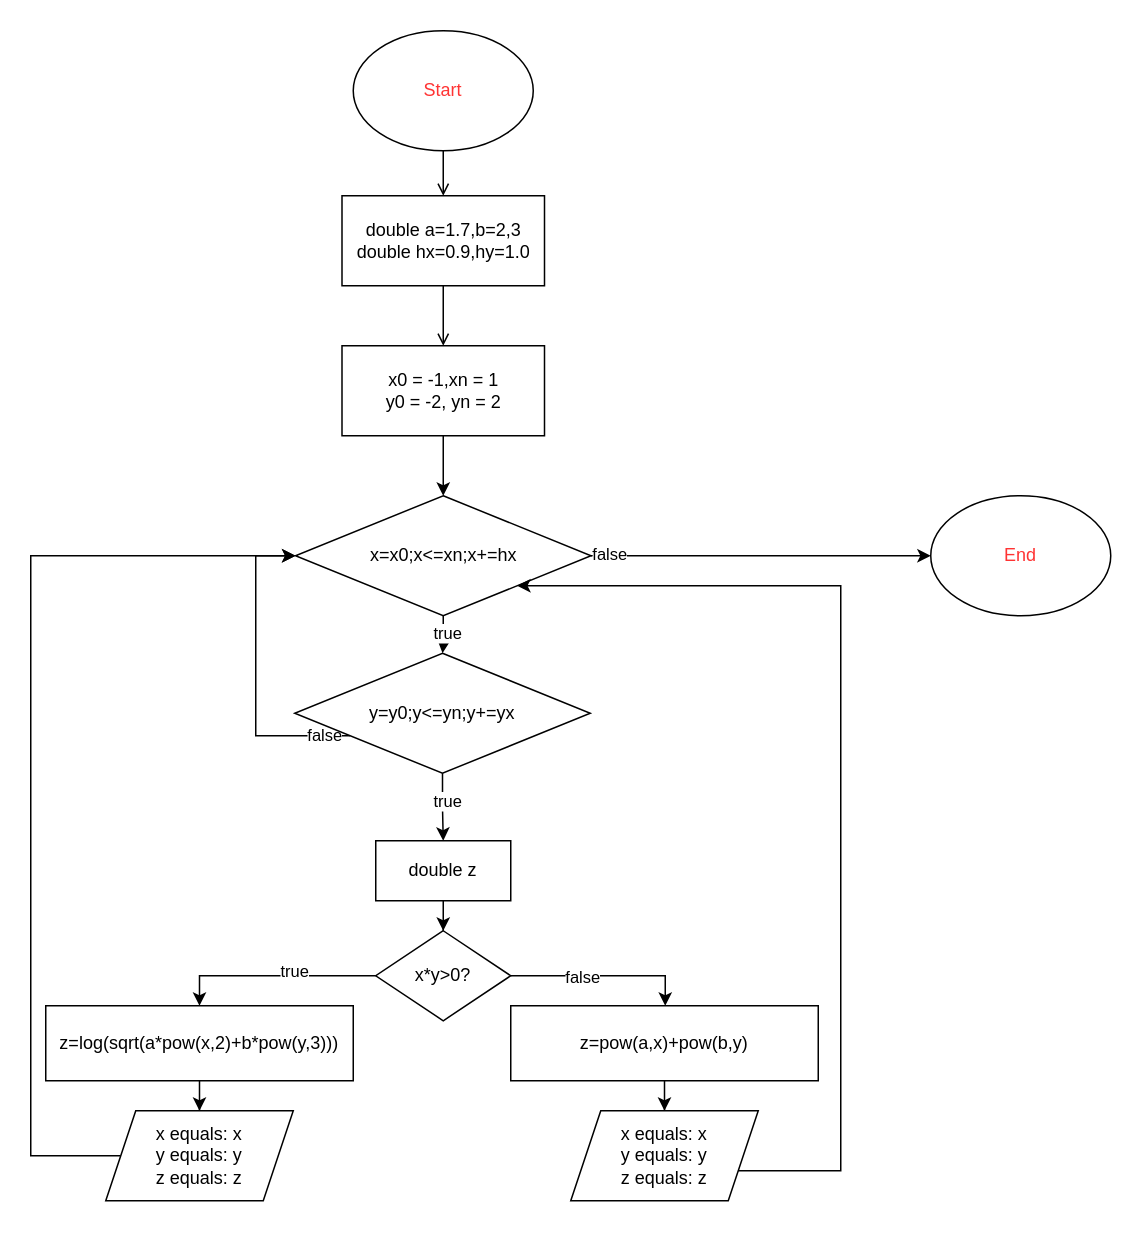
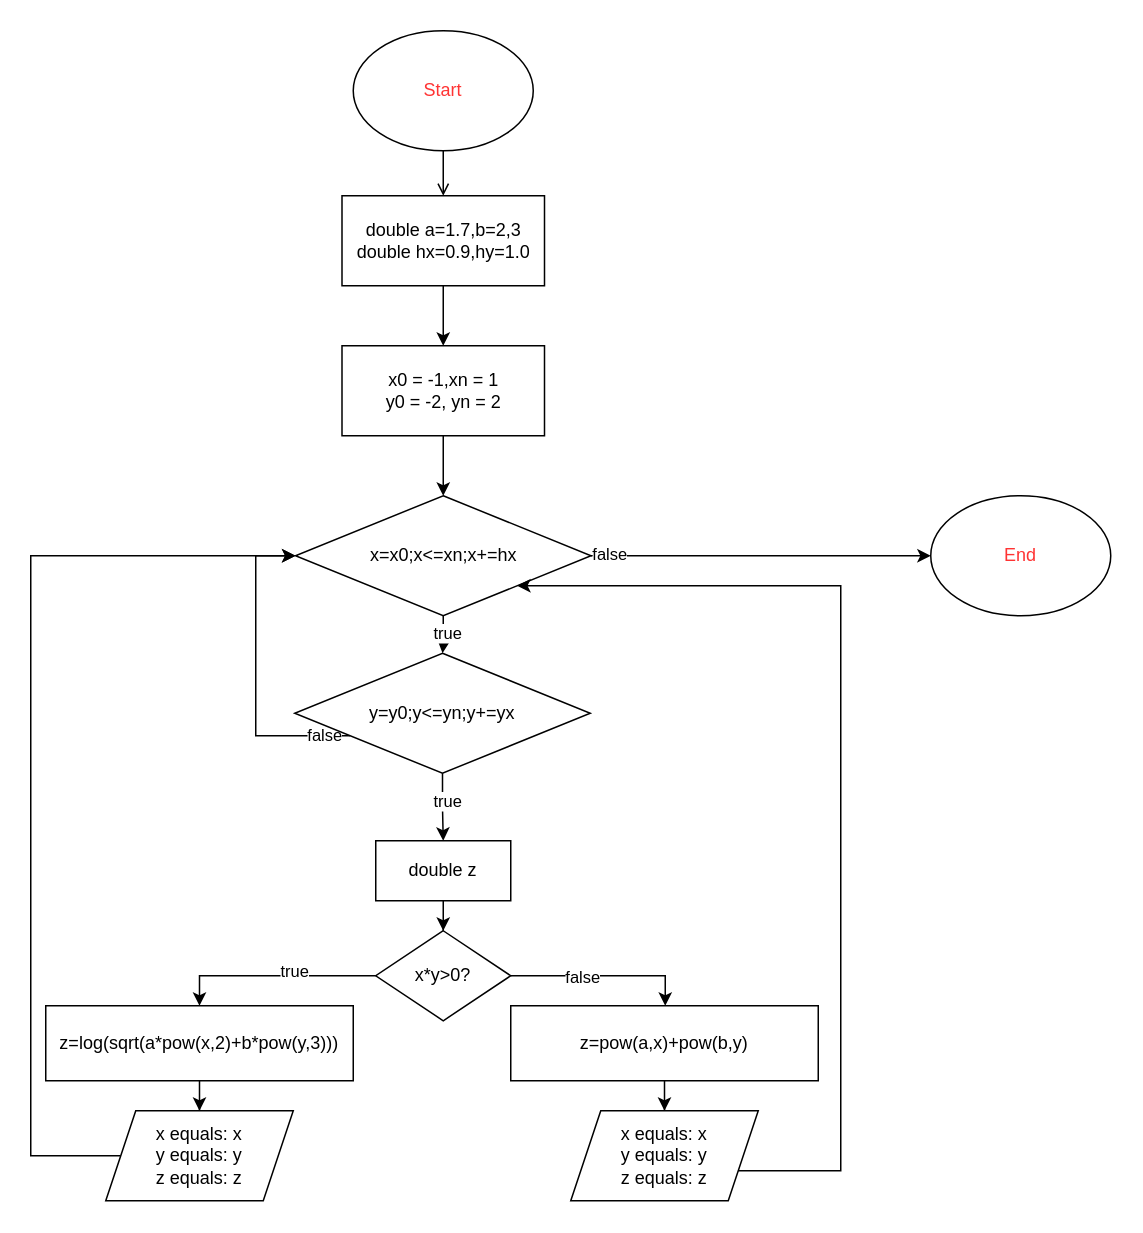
edge "double a=1.7,b=2,3 double hx=0.9,hy=1.0" -> "x0 = -1,xn = 1 y0 = -2, yn = 2": arrowhead open -> classic
